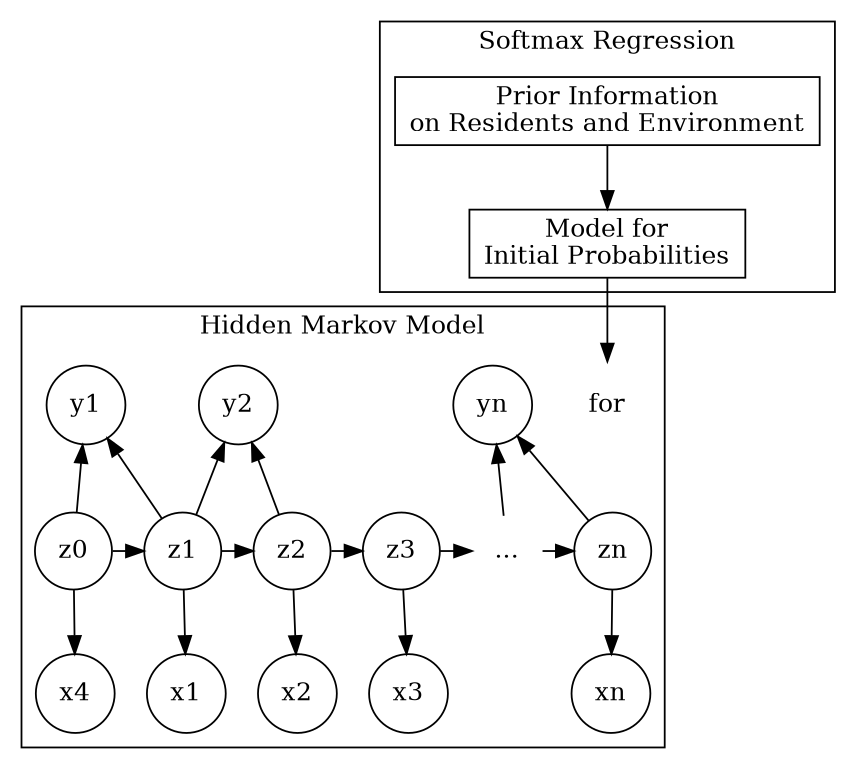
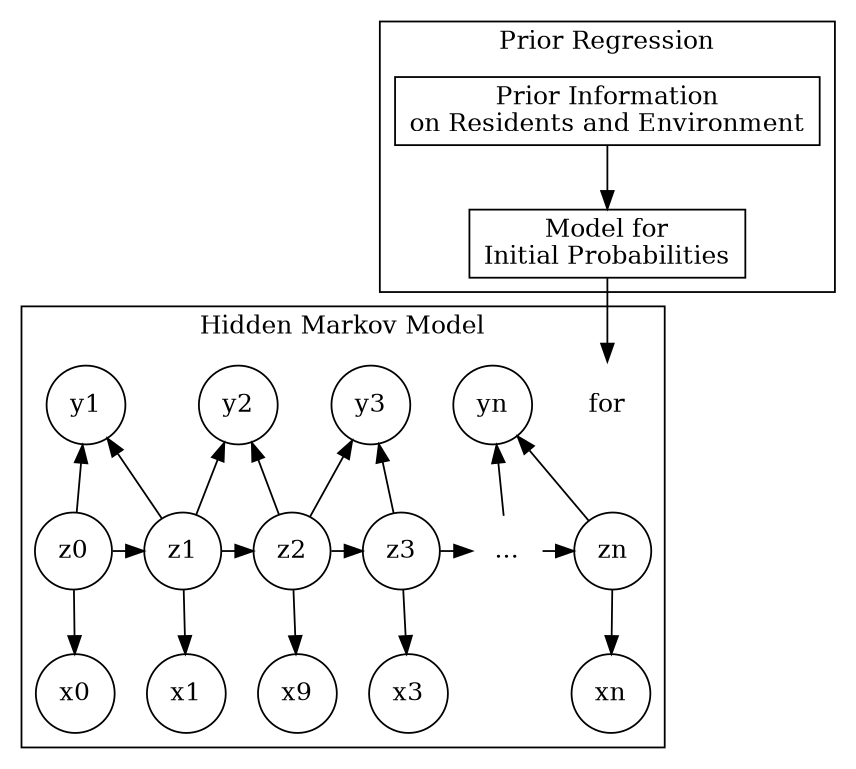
cluster "Softmax Regression": label "Softmax Regression" -> "Prior Regression"
node "y3": added
node "x4": label "x4" -> "x0"
node "x2": label "x2" -> "x9"
